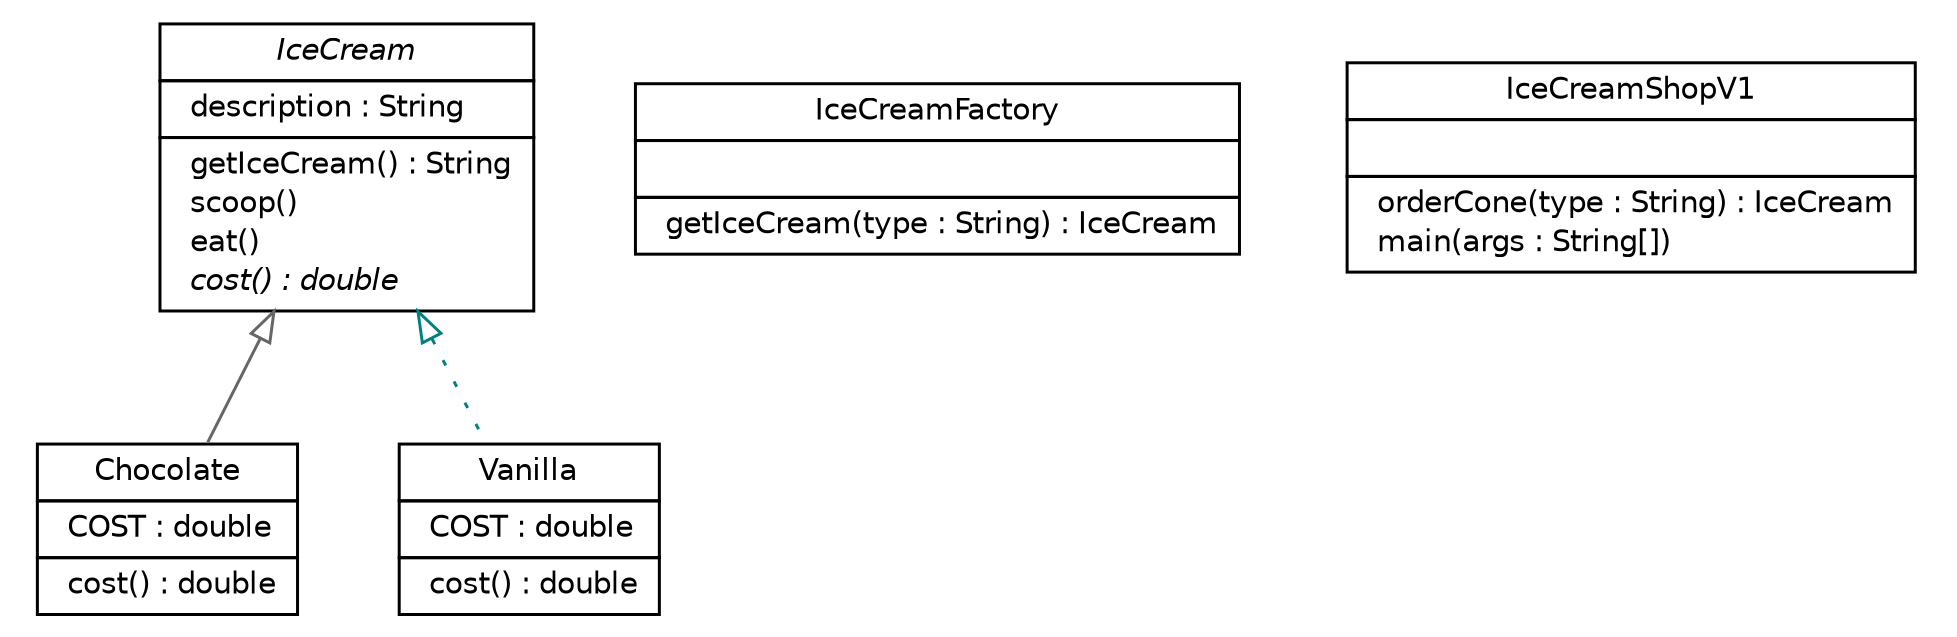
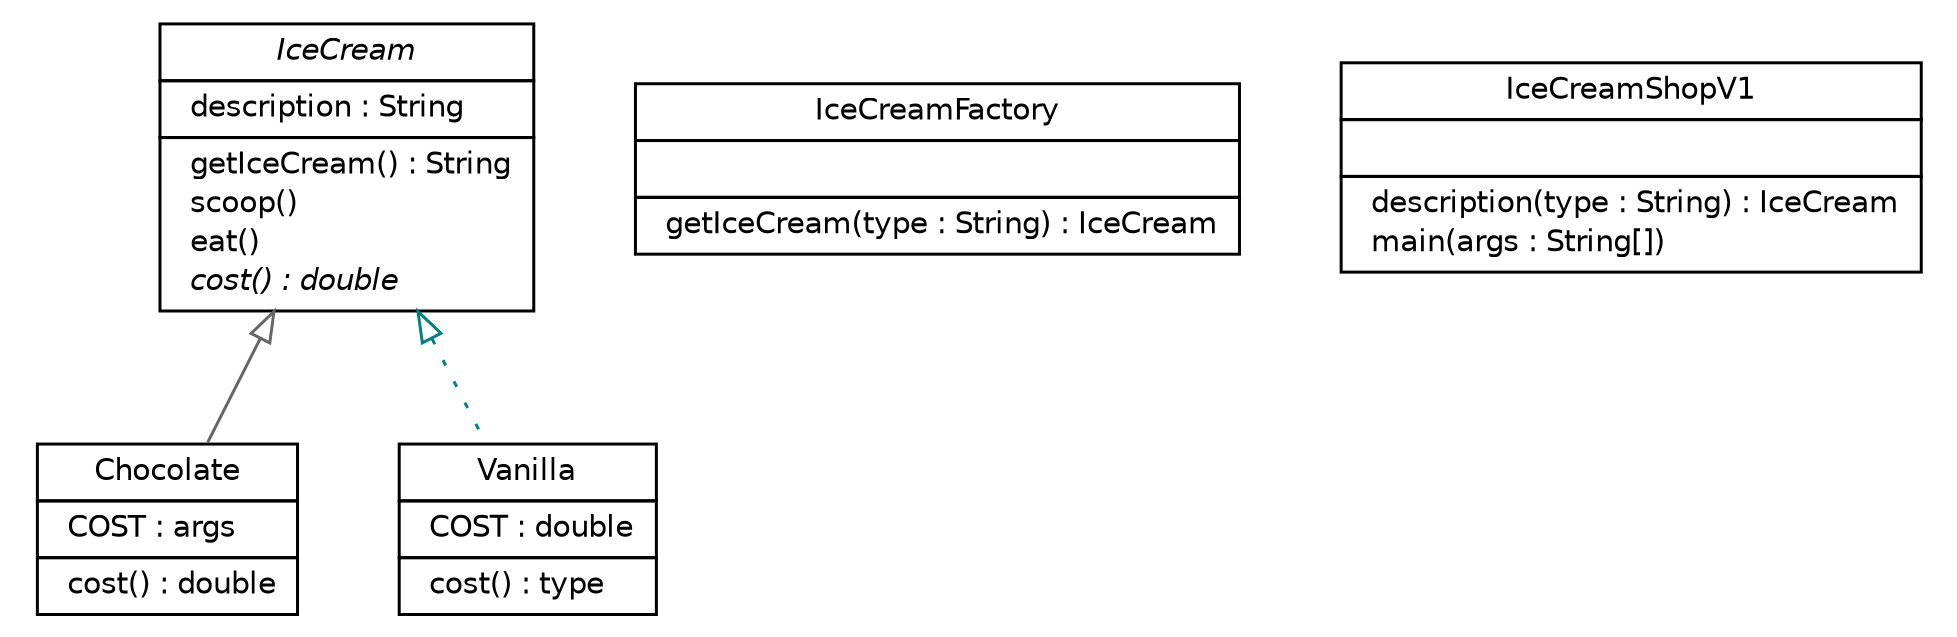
node "IceCreamShopV1": text "orderCone(type : String) : IceCream" -> "description(type : String) : IceCream"
node "Chocolate": text "COST : double" -> "COST : args"
node "Vanilla": text "cost() : double" -> "cost() : type"
